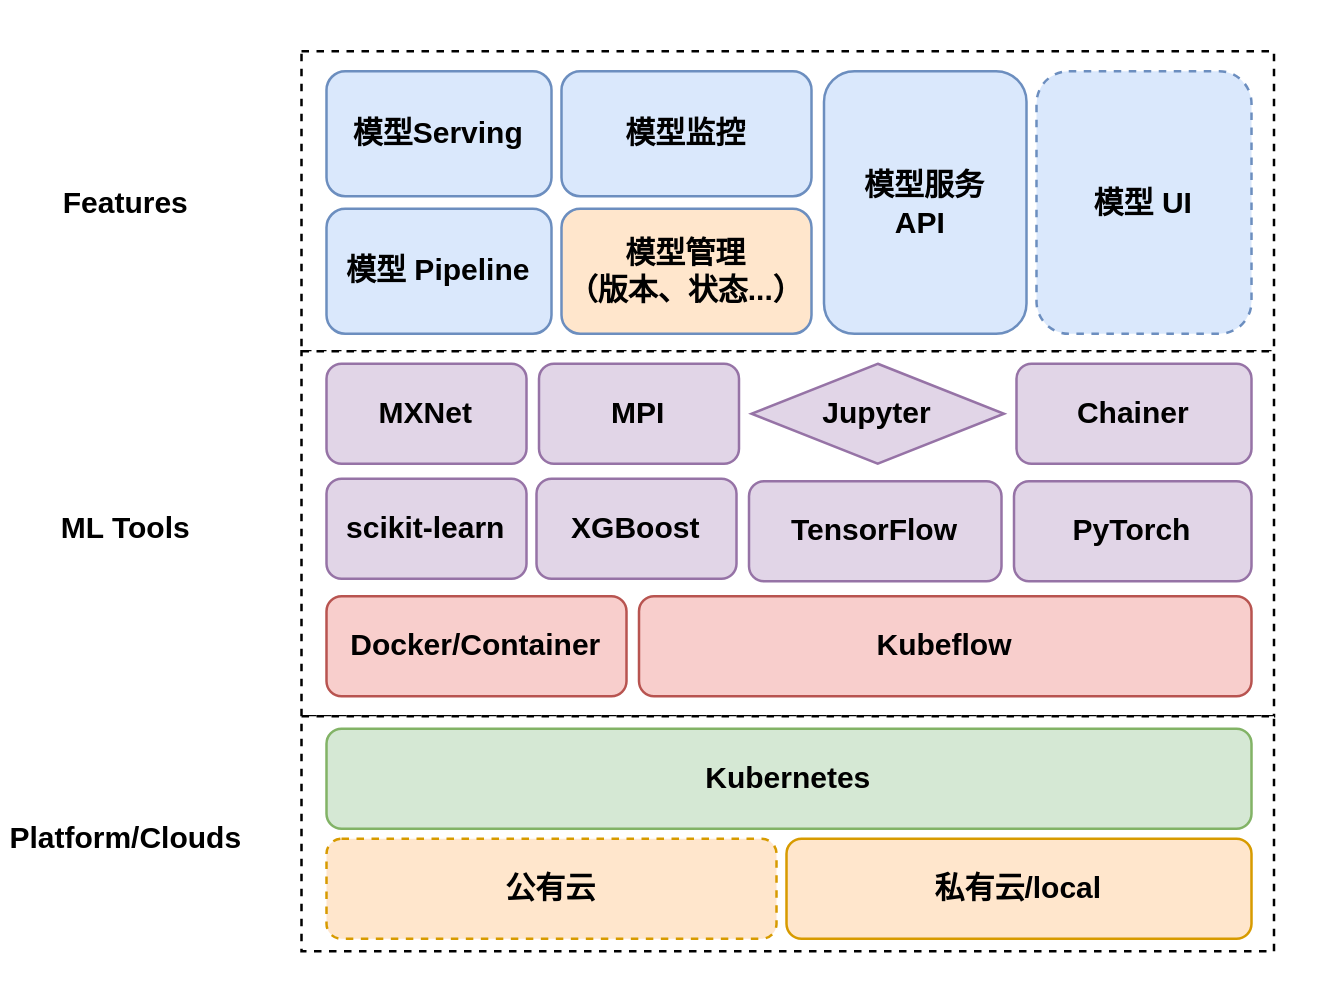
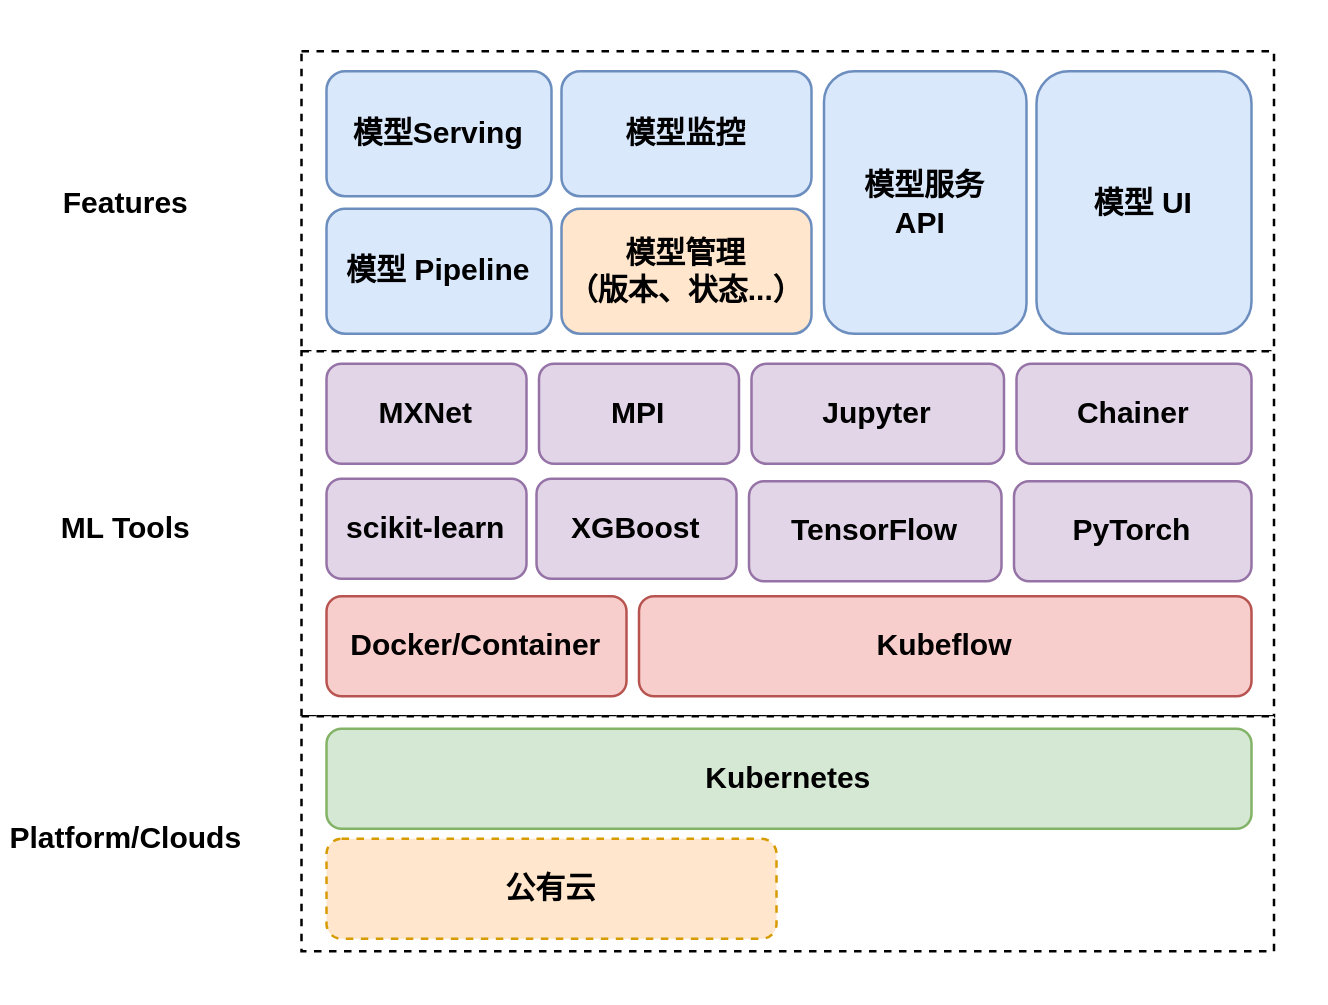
node "模型 UI": style dashed -> solid
node "Jupyter": shape diamond -> rounded rectangle
node "私有云/local": removed
